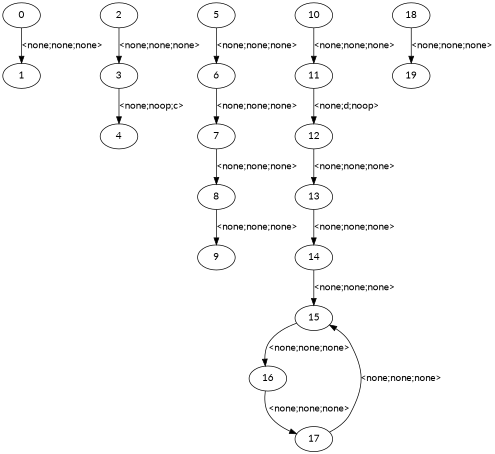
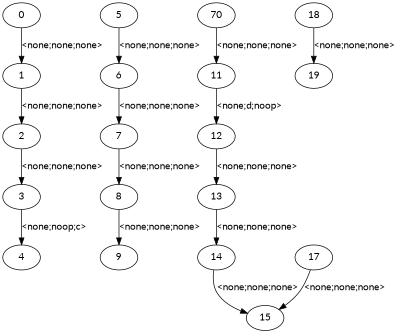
node "10": label "10" -> "70"
edge "1" -> "2": added, label "<none;none;none>"
node "16": removed
